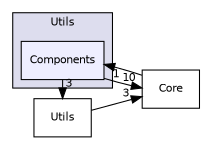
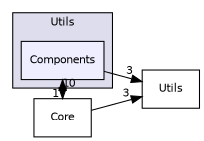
edge "Utils" -> "Core": reversed
